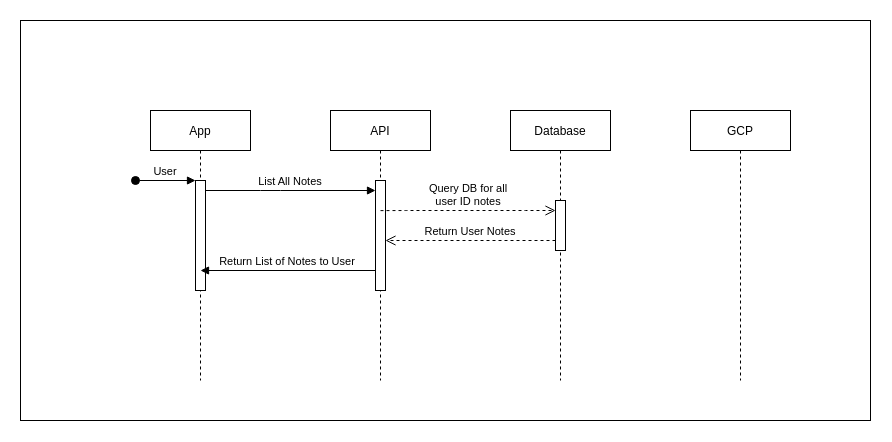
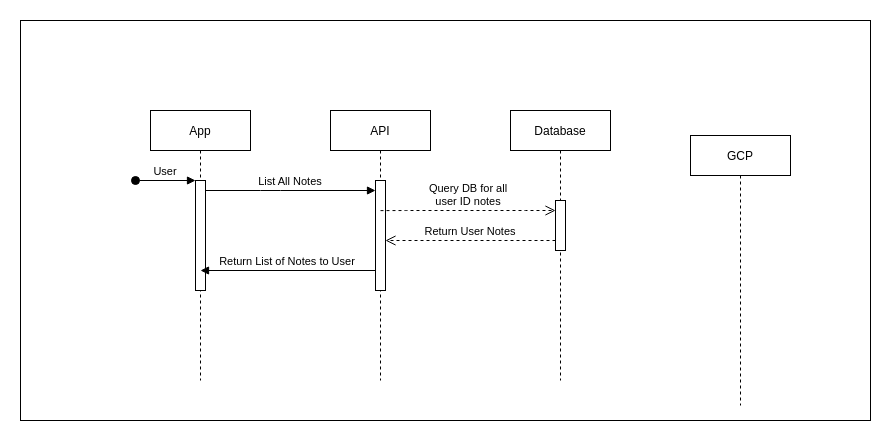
node "GCP": moved (741, 246) -> (741, 271)
